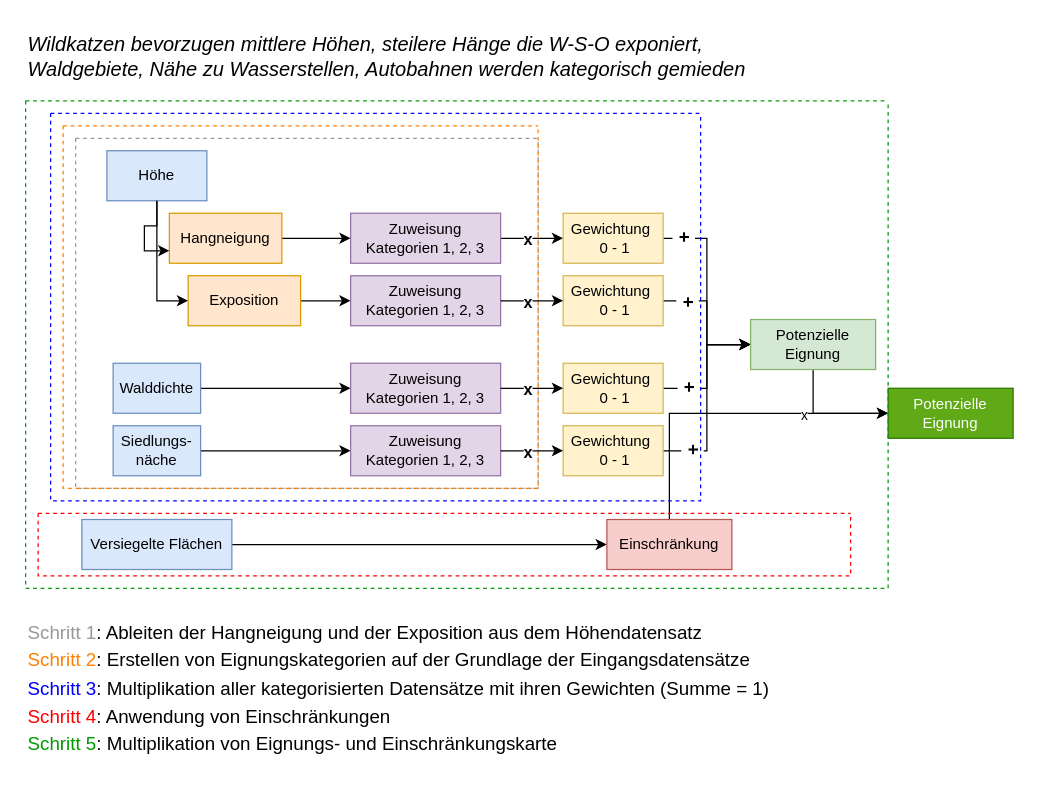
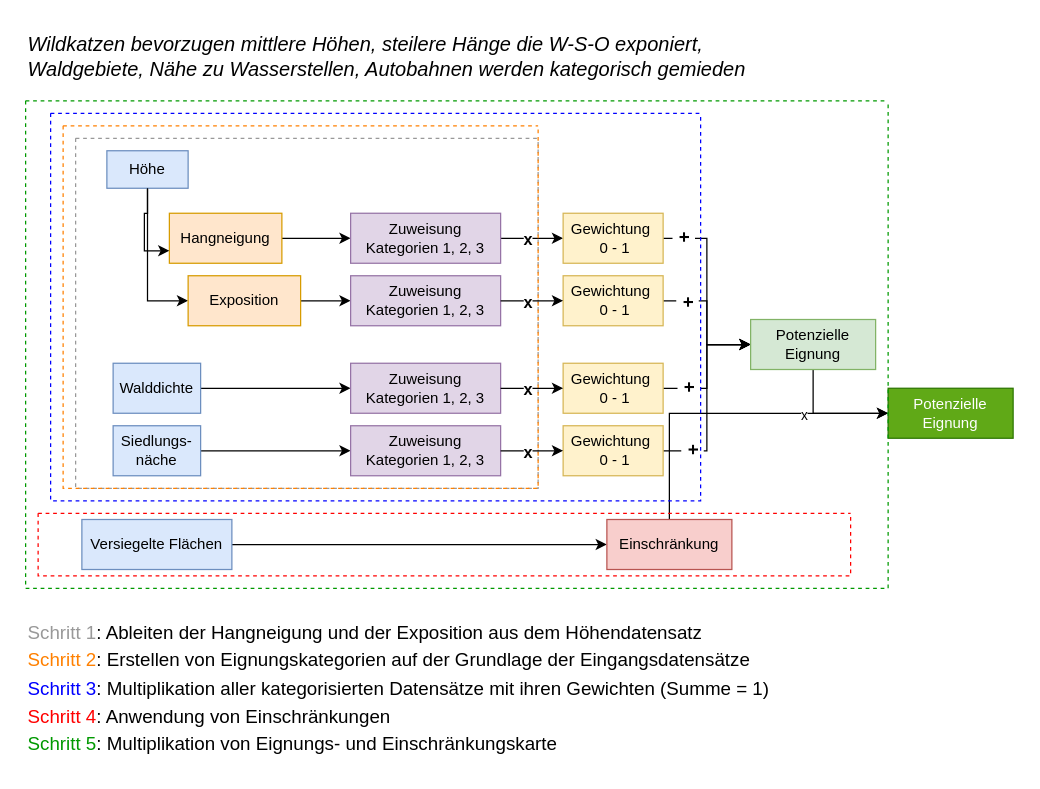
node "Höhe": size 100x50 -> 81x38
